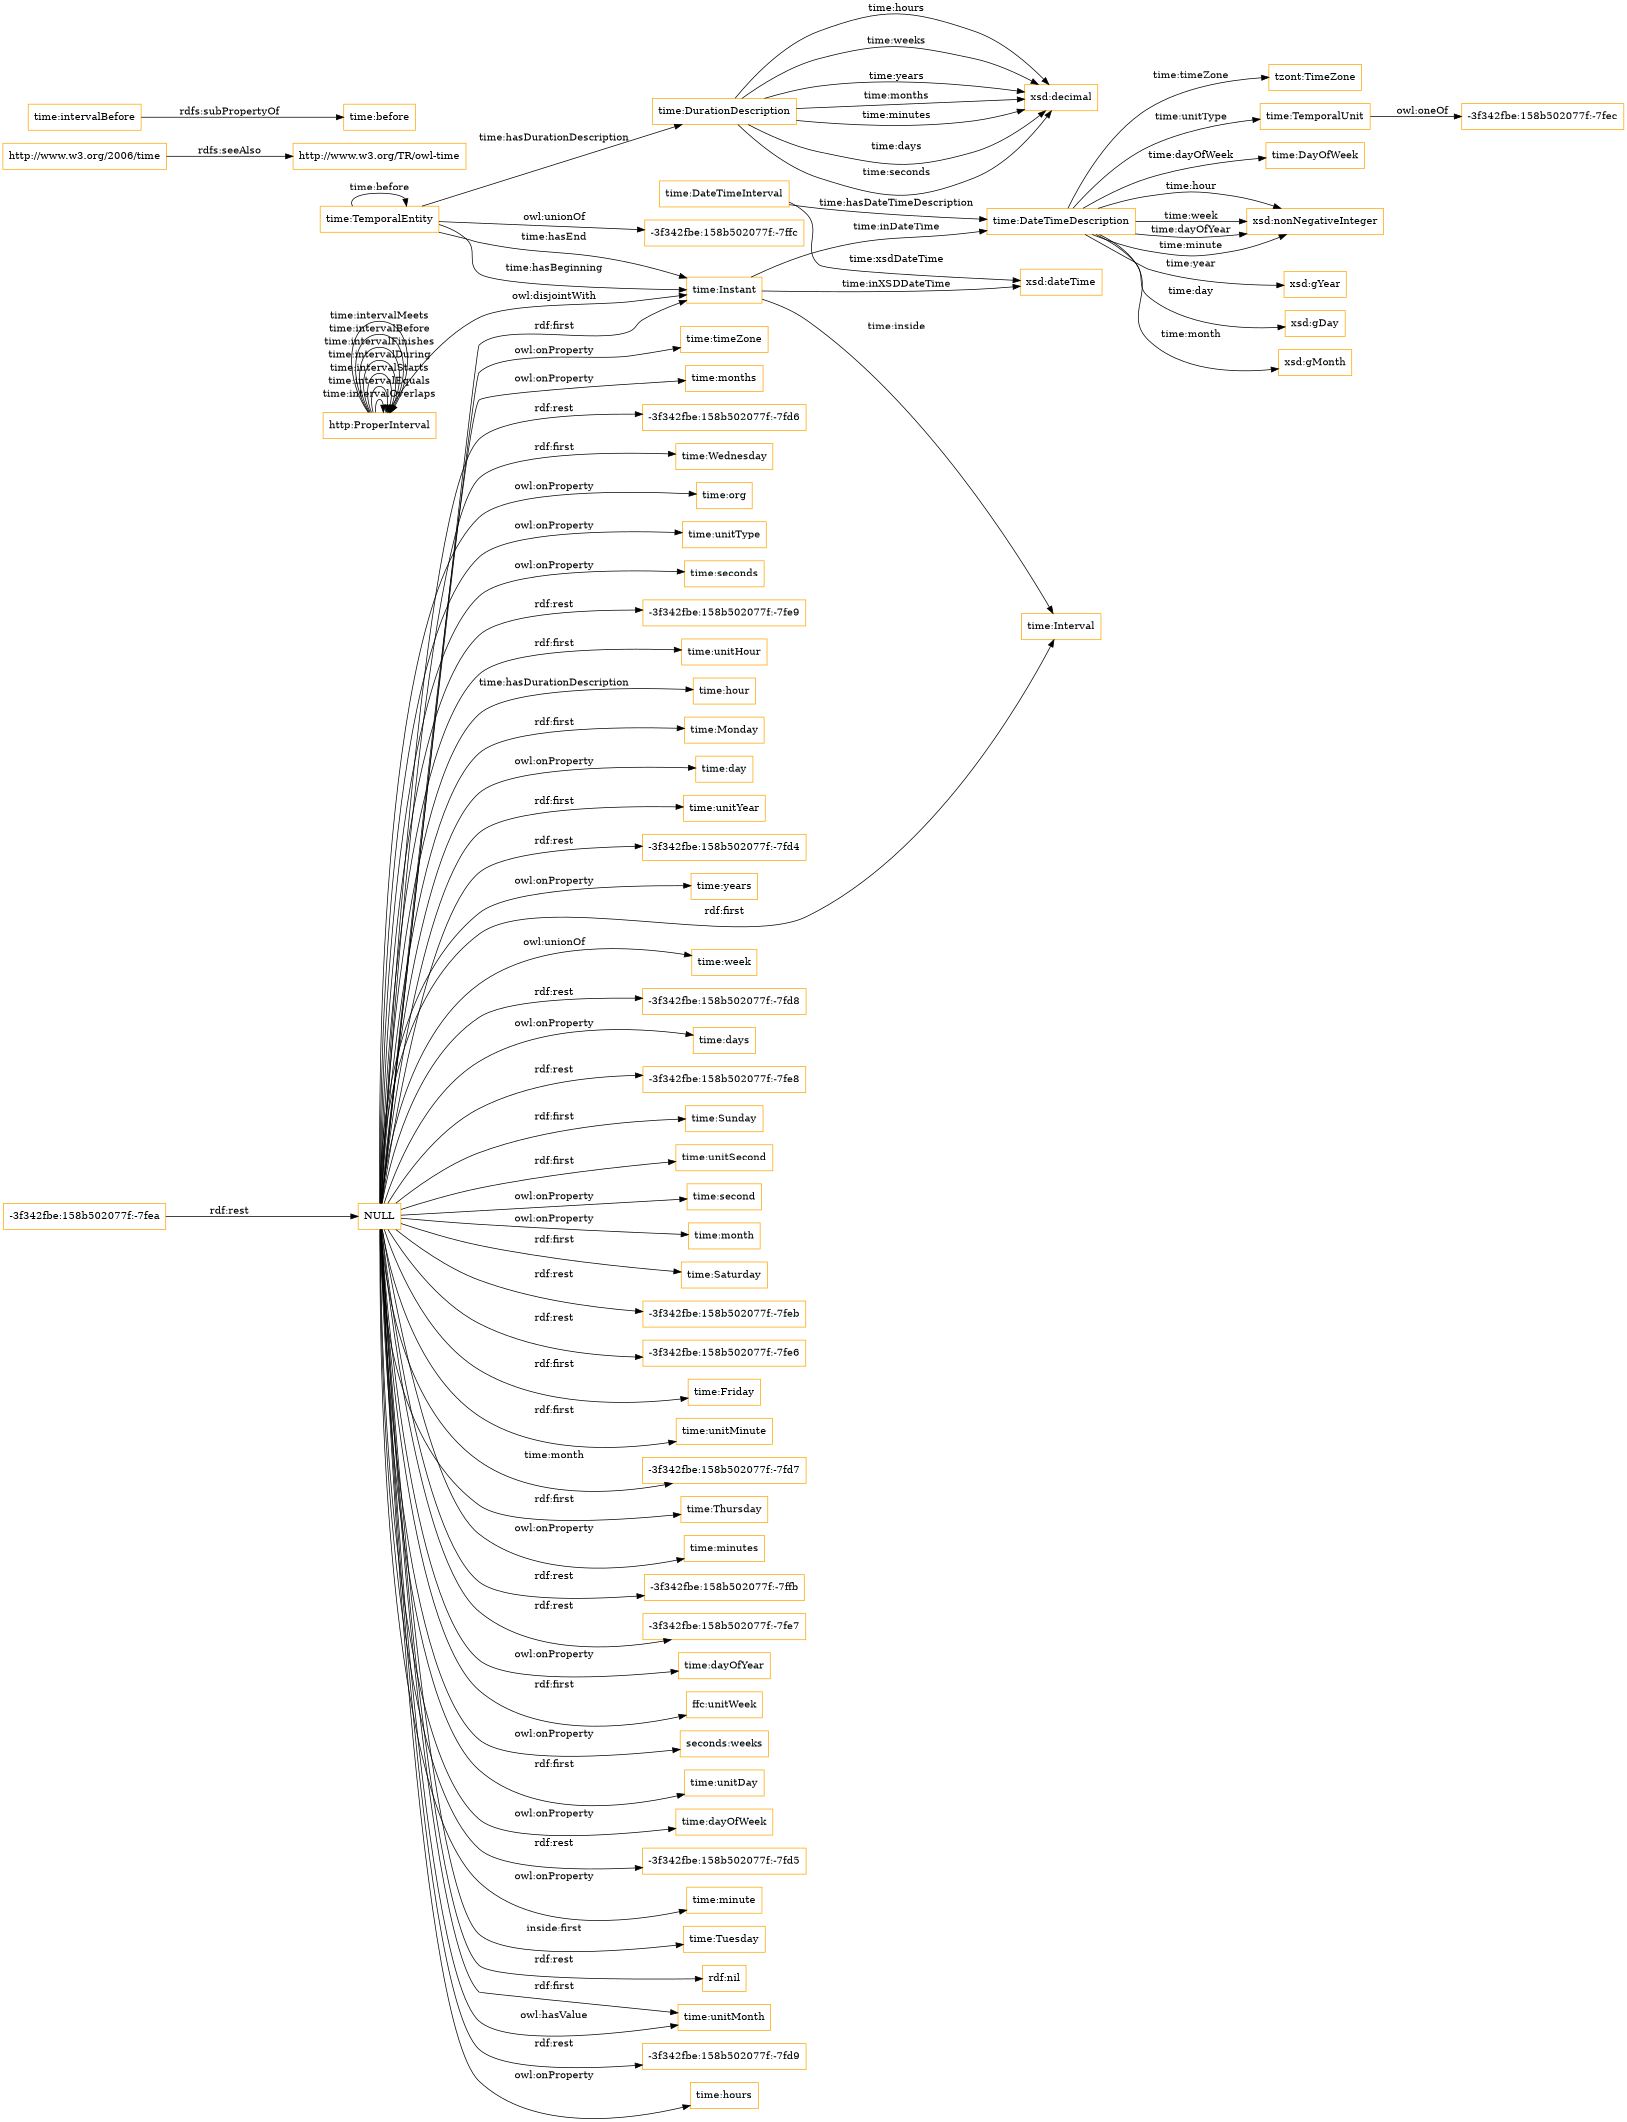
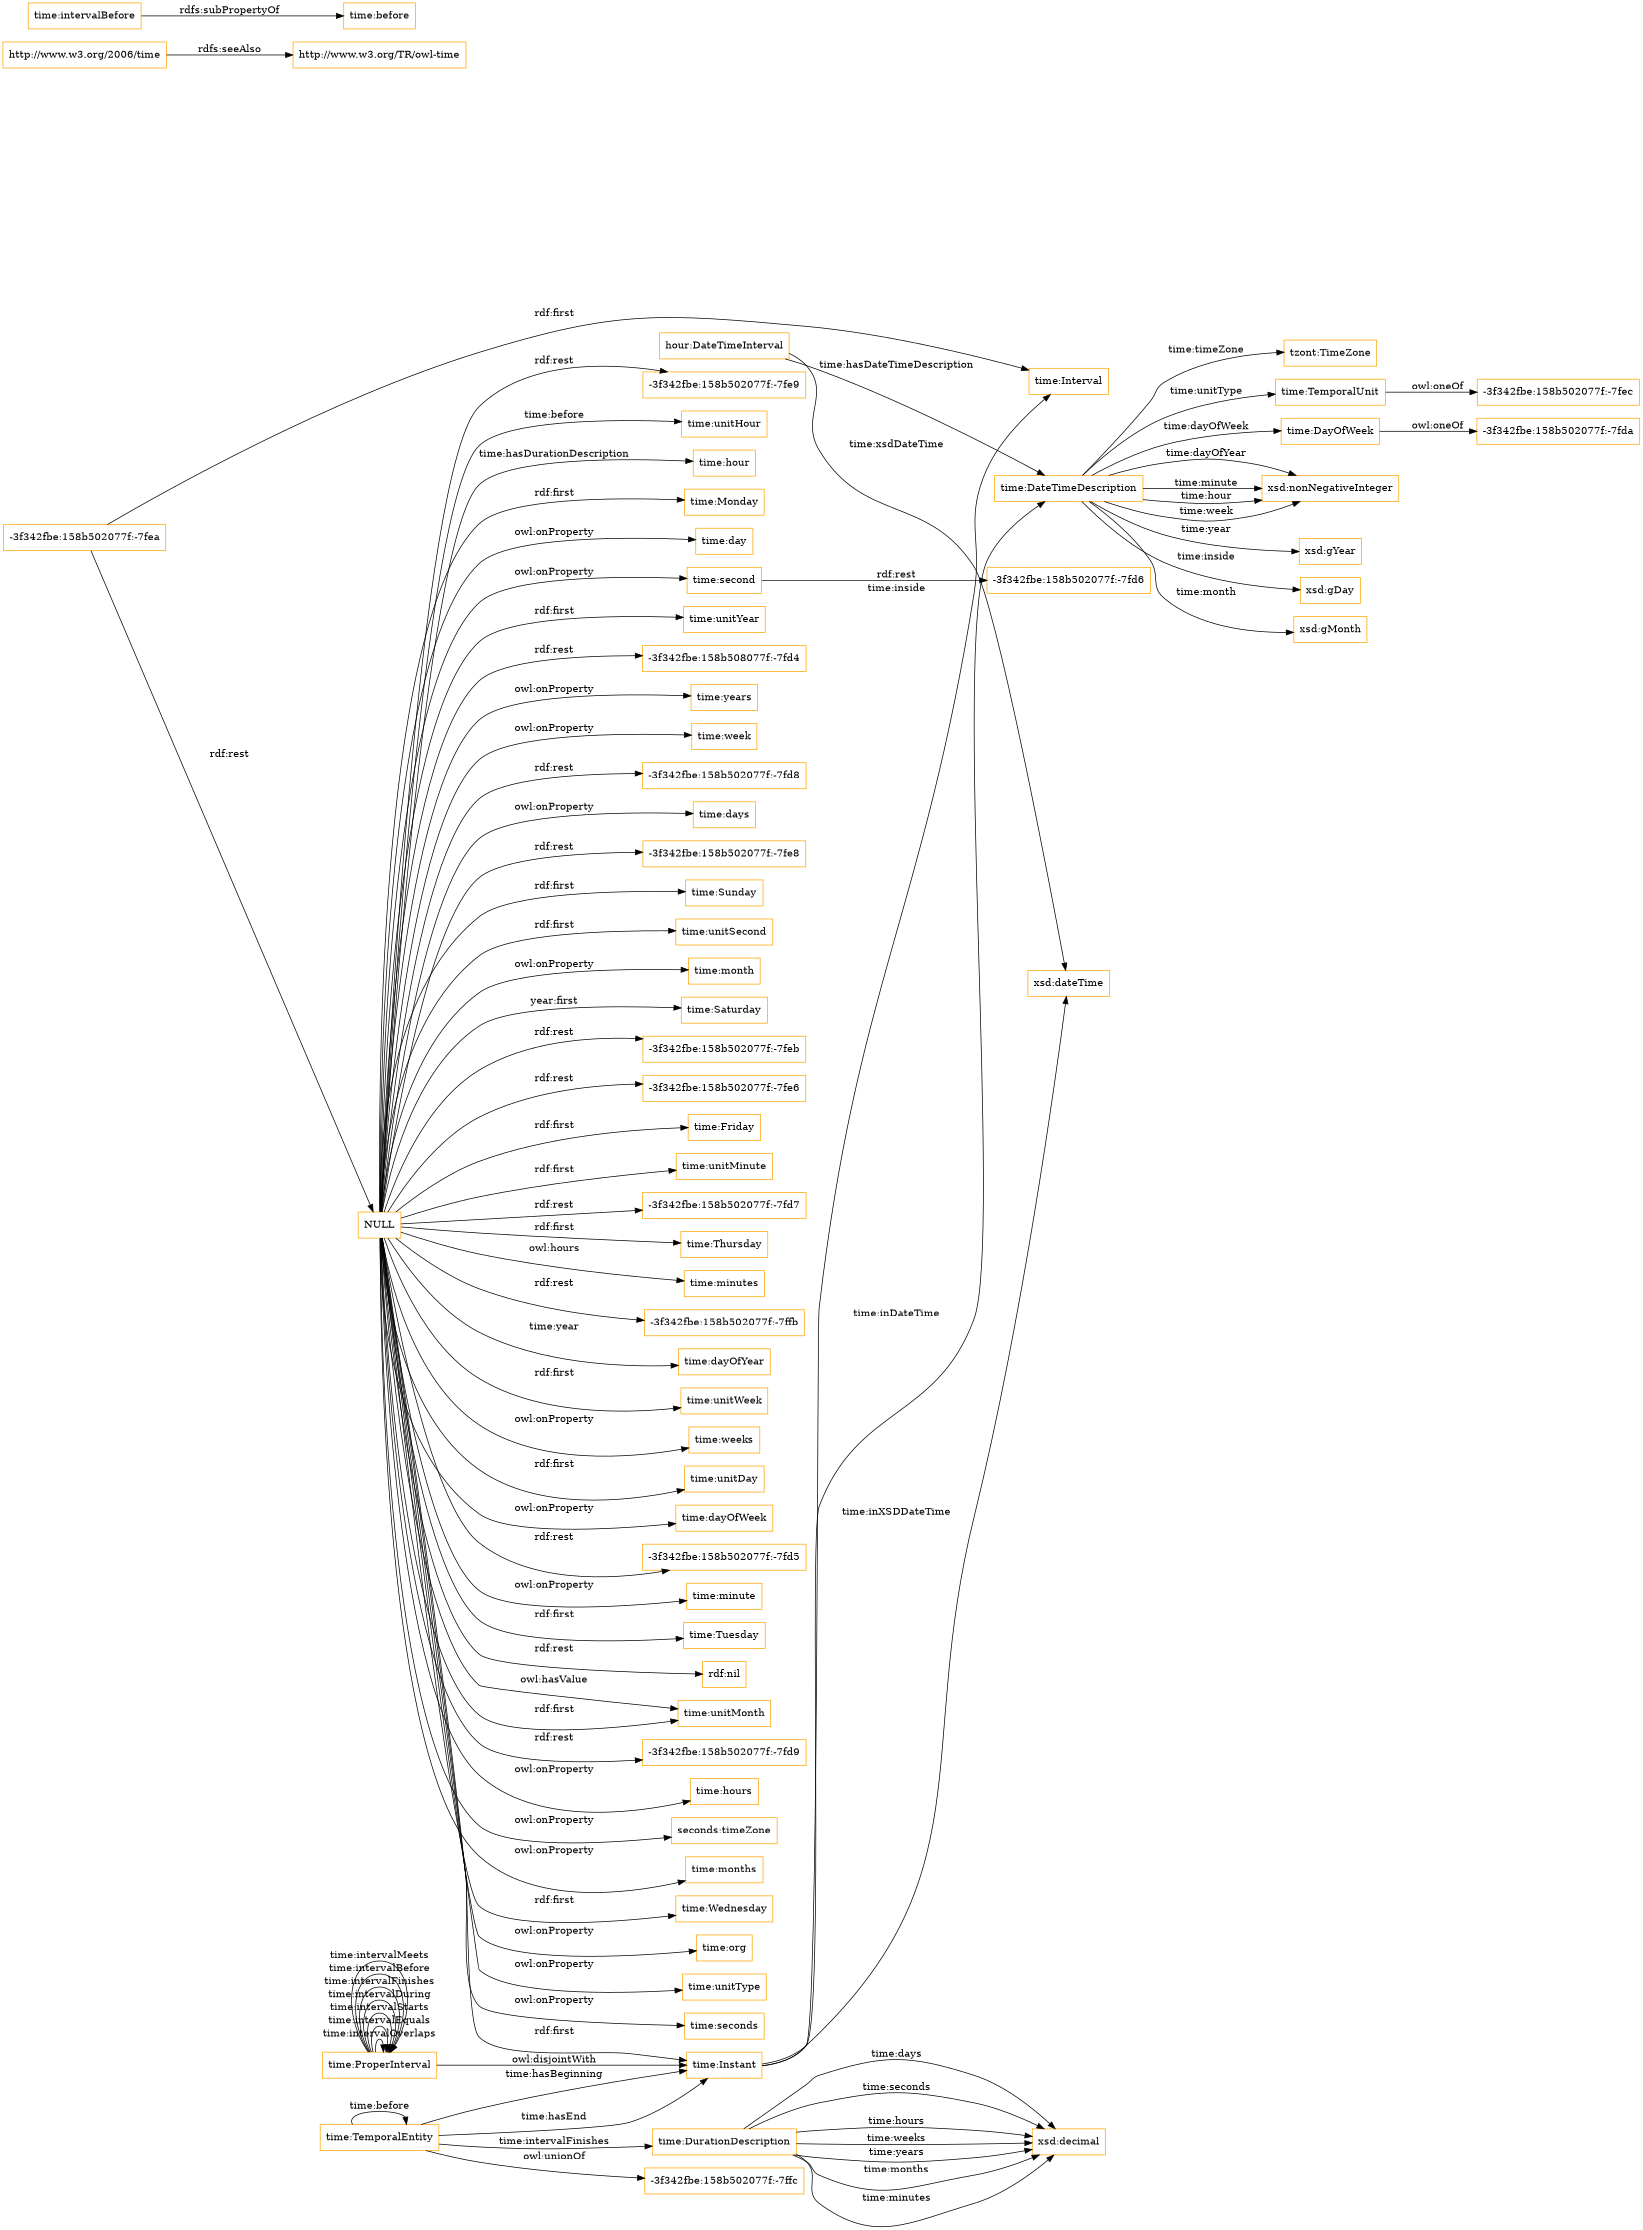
edge "time:TemporalEntity" -> "time:DurationDescription": label "time:hasDurationDescription" -> "time:intervalFinishes"
node "time:DateTimeInterval": label "time:DateTimeInterval" -> "hour:DateTimeInterval"
edge "time:DateTimeDescription" -> "xsd:gDay": label "time:day" -> "time:inside"
node "time:timeZone": label "time:timeZone" -> "seconds:timeZone"
node "http:ProperInterval": label "http:ProperInterval" -> "time:ProperInterval"
node "-3f342fbe:158b502077f:-7fda": added
edge "NULL" -> "time:unitHour": label "rdf:first" -> "time:before"
edge "NULL" -> "-3f342fbe:158b502077f:-7fd6": now "time:second" -> "-3f342fbe:158b502077f:-7fd6"
node "-3f342fbe:158b502077f:-7fd4": label "-3f342fbe:158b502077f:-7fd4" -> "-3f342fbe:158b508077f:-7fd4"
edge "NULL" -> "time:Interval": now "-3f342fbe:158b502077f:-7fea" -> "time:Interval"
edge "NULL" -> "time:week": label "owl:unionOf" -> "owl:onProperty"
edge "NULL" -> "time:Saturday": label "rdf:first" -> "year:first"
edge "NULL" -> "-3f342fbe:158b502077f:-7fd7": label "time:month" -> "rdf:rest"
edge "NULL" -> "time:minutes": label "owl:onProperty" -> "owl:hours"
node "-3f342fbe:158b502077f:-7fe7": removed
edge "NULL" -> "time:dayOfYear": label "owl:onProperty" -> "time:year"
node "ffc:unitWeek": label "ffc:unitWeek" -> "time:unitWeek"
node "seconds:weeks": label "seconds:weeks" -> "time:weeks"
edge "NULL" -> "time:Tuesday": label "inside:first" -> "rdf:first"
